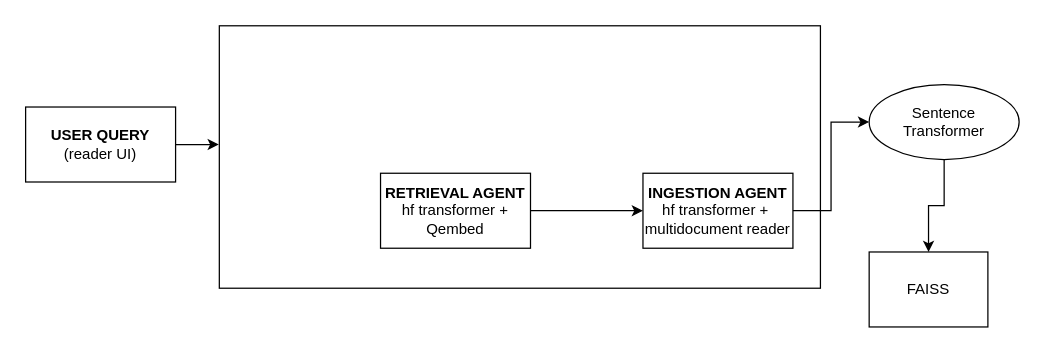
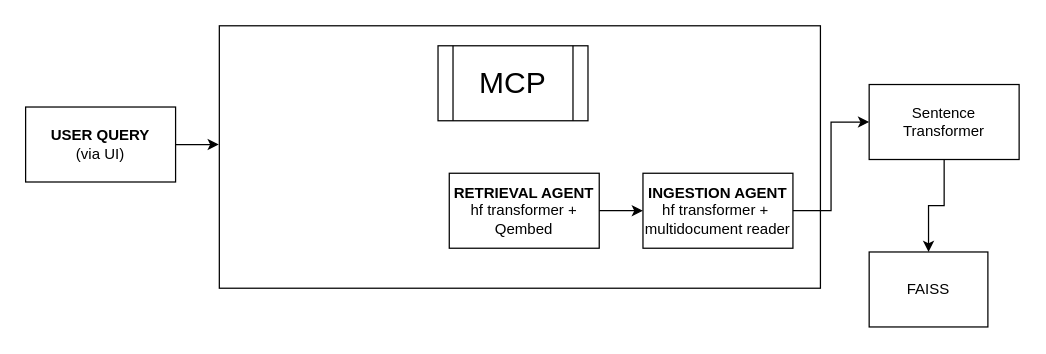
node "MCP": added
node "Sentence Transformer": shape ellipse -> rectangle
node "USER QUERY (reader UI)": label "USER QUERY (reader UI)" -> "USER QUERY (via UI)"
node "RETRIEVAL AGENT hf transformer + Qembed": moved (456, 211) -> (524, 211)
